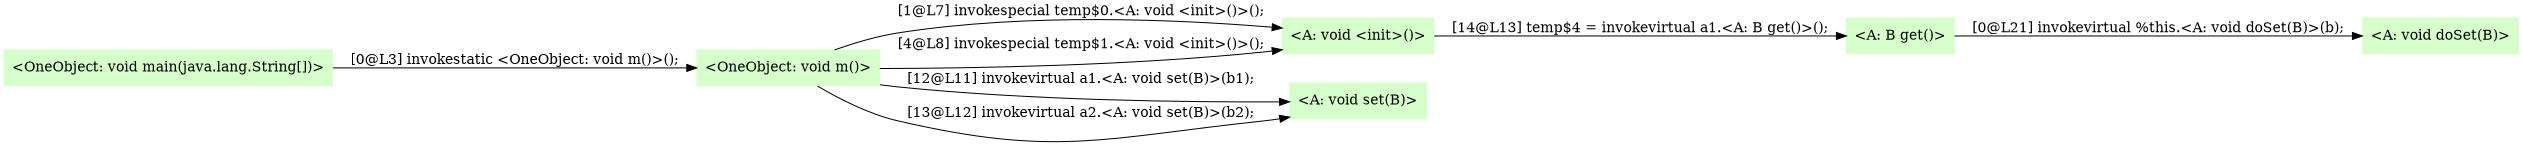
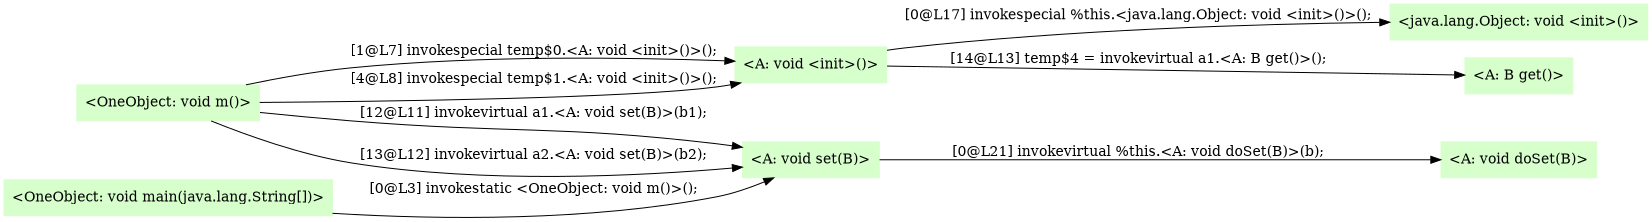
node "<java.lang.Object: void <init>()>": added
edge "<A: B get()>" -> "<A: void doSet(B)>": now "<A: void set(B)>" -> "<A: void doSet(B)>"
edge "<OneObject: void main(java.lang.String[])>" -> "<OneObject: void m()>": now "<OneObject: void main(java.lang.String[])>" -> "<A: void set(B)>"
